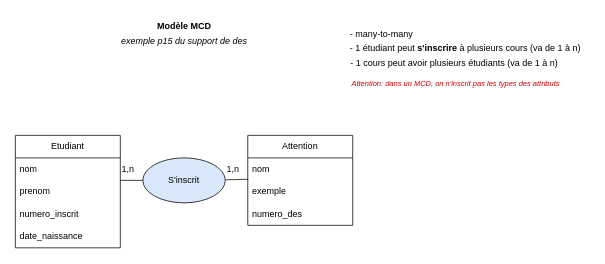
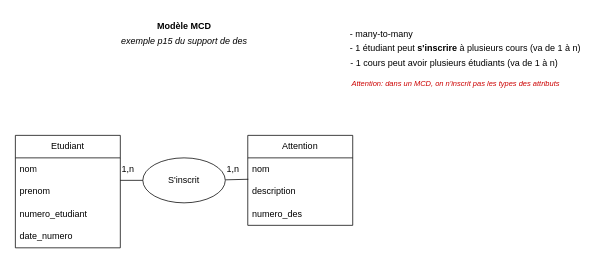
node "S'inscrit": fillcolor #dae8fc -> #ffffff
node "exemple": label "exemple" -> "description"
node "numero_inscrit": label "numero_inscrit" -> "numero_etudiant"
node "date_naissance": label "date_naissance" -> "date_numero"
